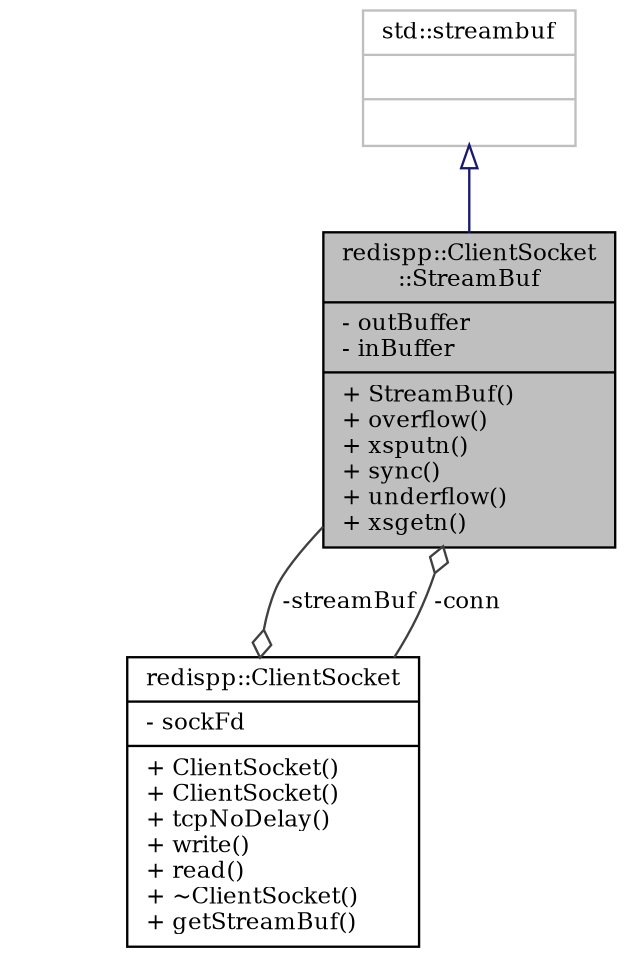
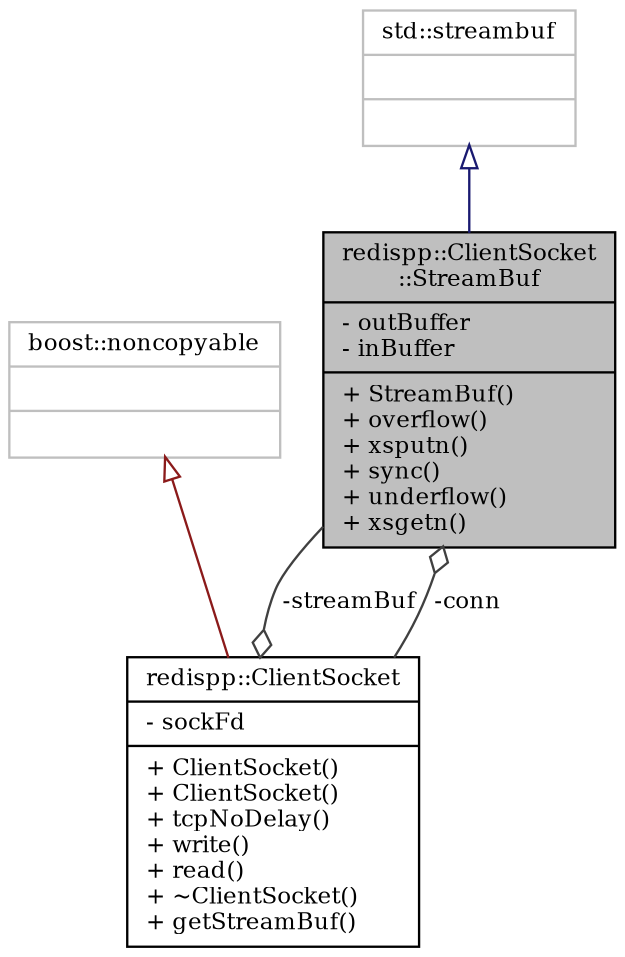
node "boost::noncopyable": added
